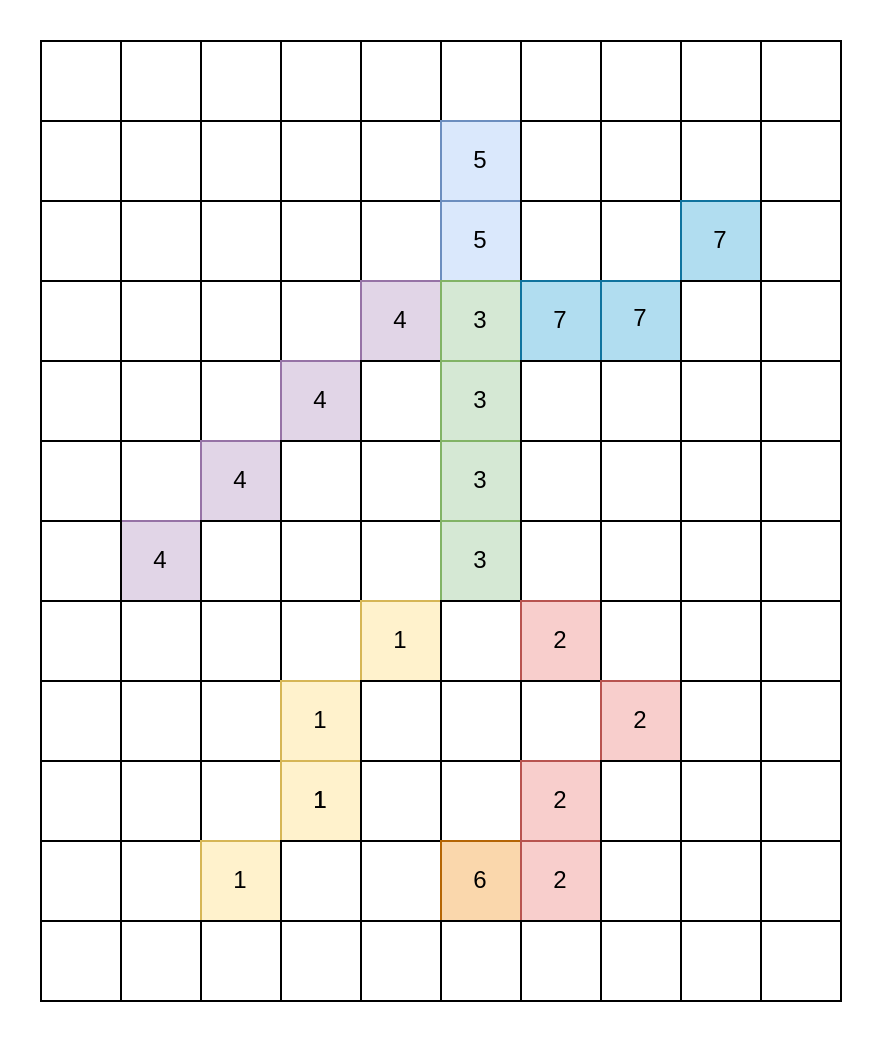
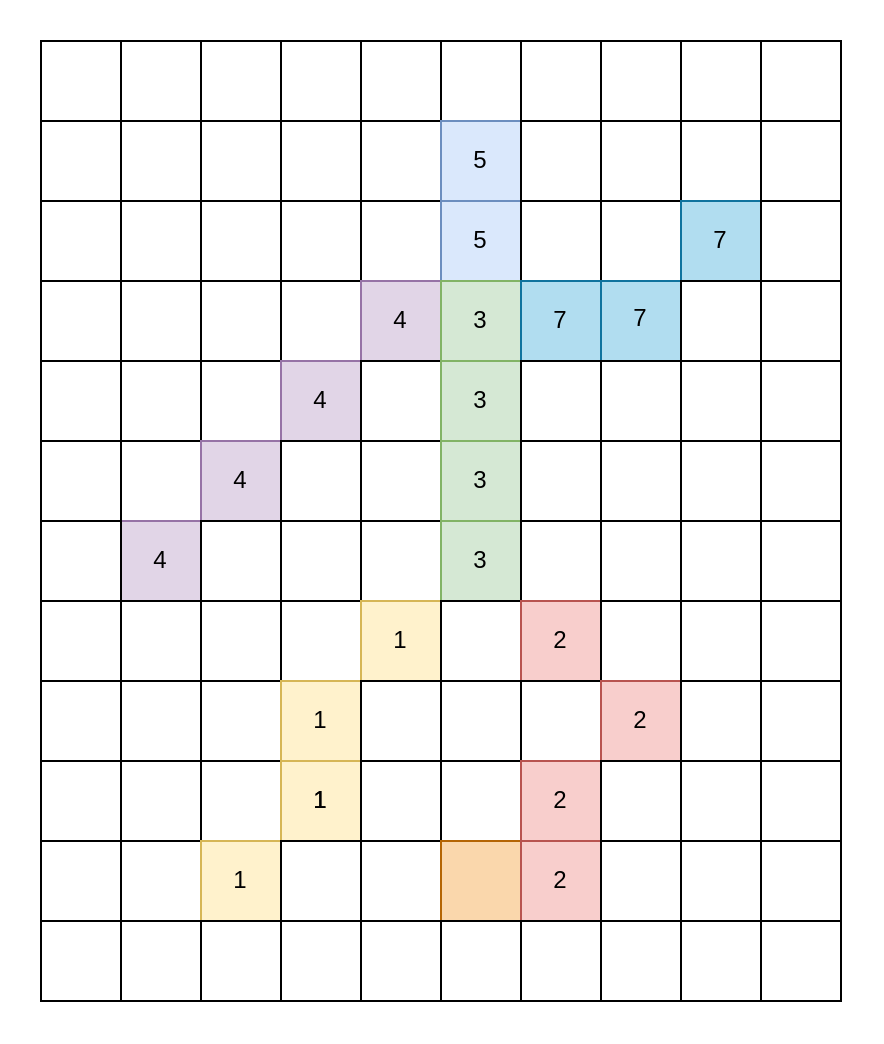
node "6": removed
